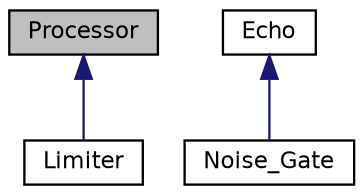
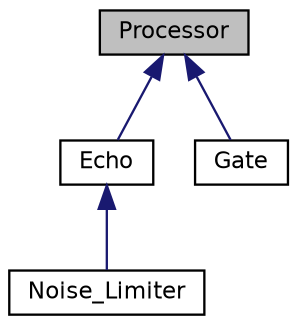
edge "Echo" -> "Processor": added
node "Limiter": label "Limiter" -> "Gate"
node "Noise_Gate": label "Noise_Gate" -> "Noise_Limiter"
